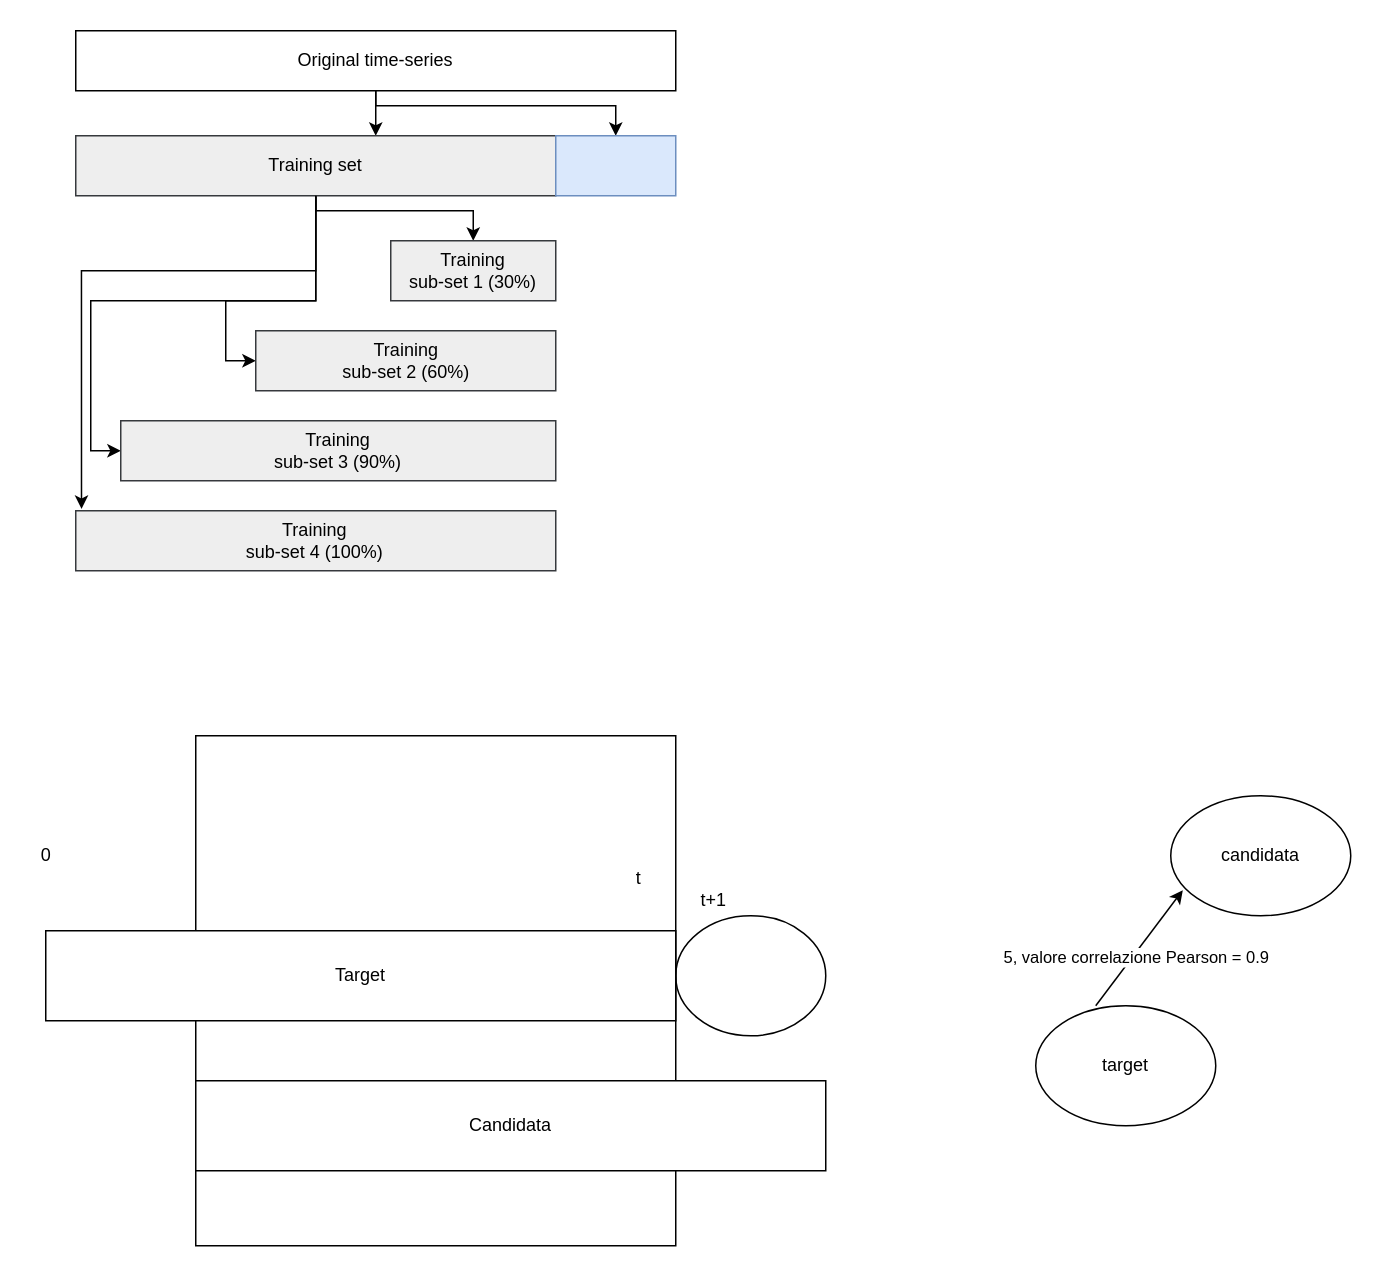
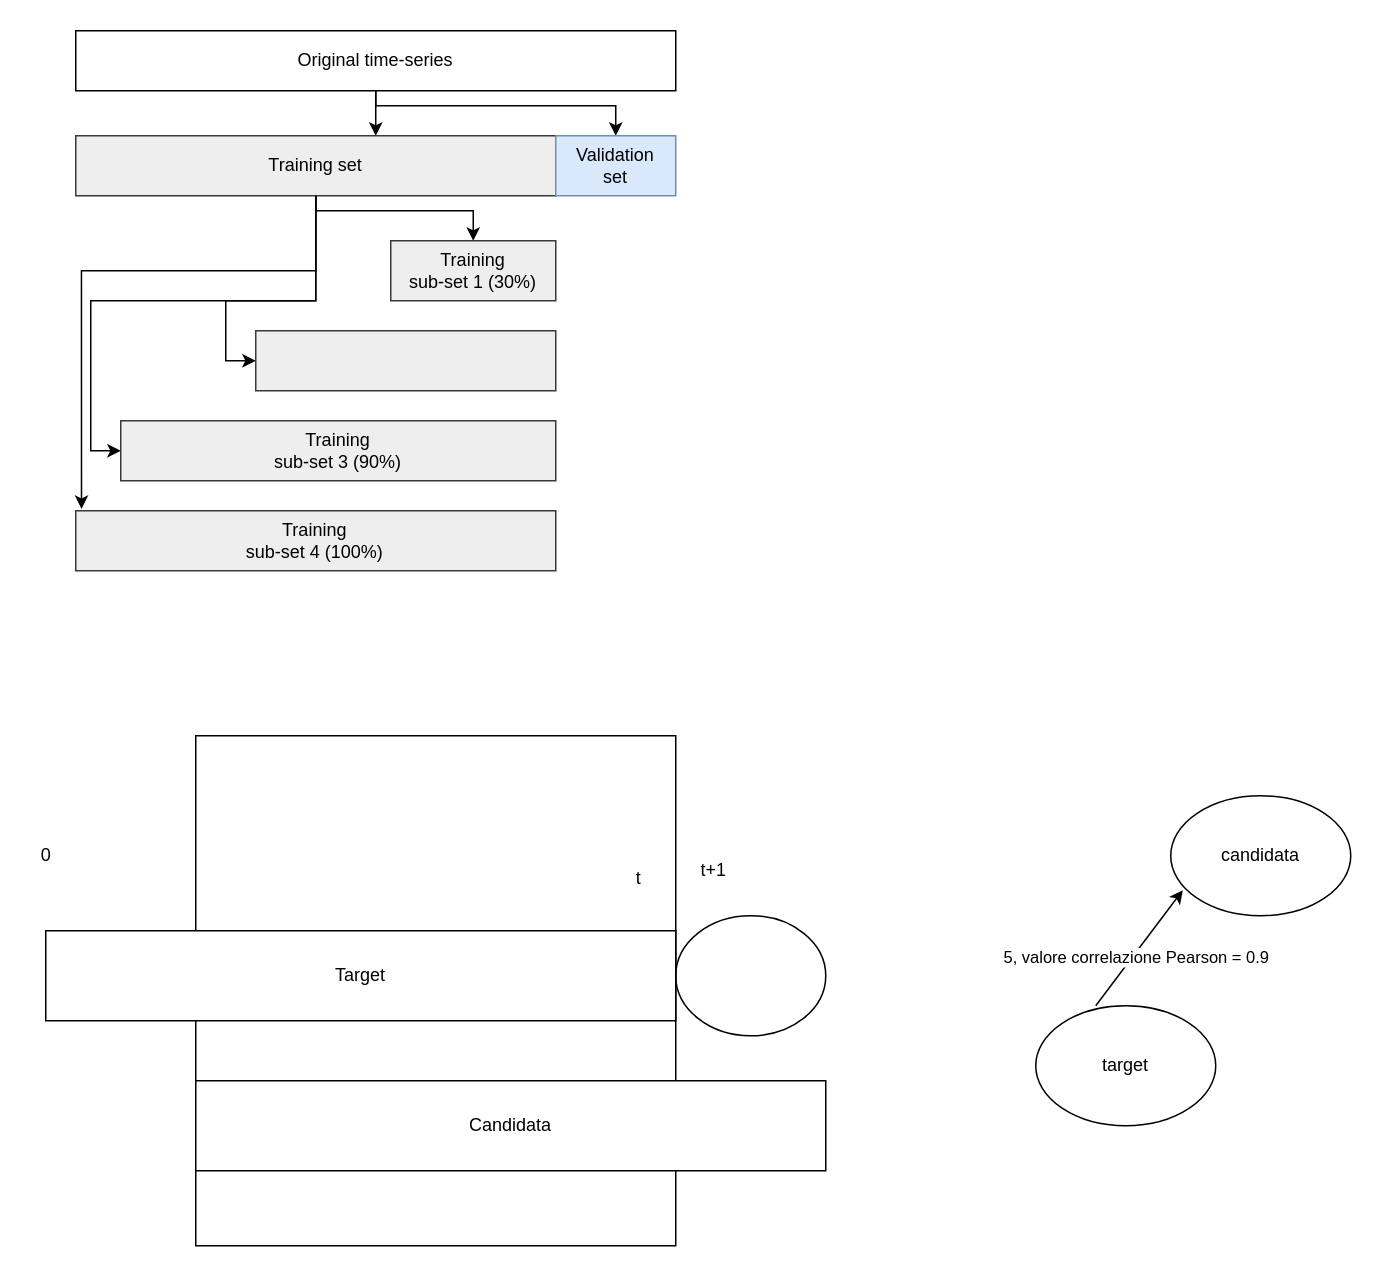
node "Validation set": added
node "Training sub-set 2 (60%)": removed
node "t+1": moved (713, 901) -> (713, 871)
